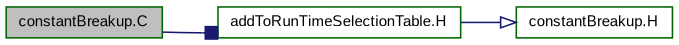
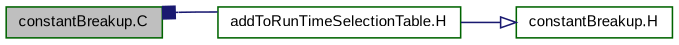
edge "constantBreakup.C" -> "addToRunTimeSelectionTable.H": reversed
